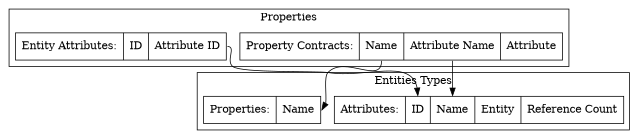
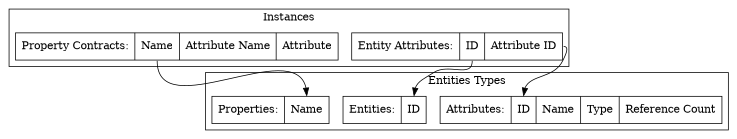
cluster "Properties": label "Properties" -> "Instances"
edge "Property Contracts:" -> "Attributes:": removed
node "Entities:": added
node "Attributes:": text "Entity" -> "Type"
